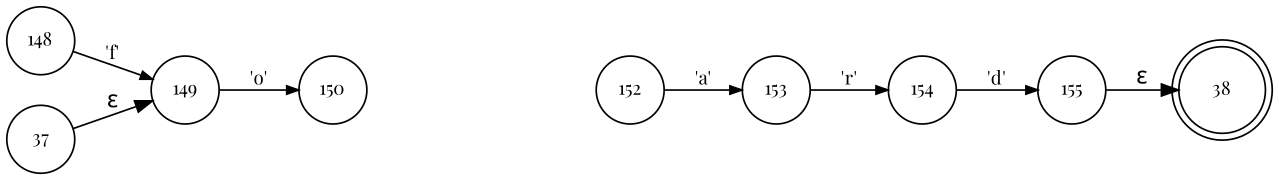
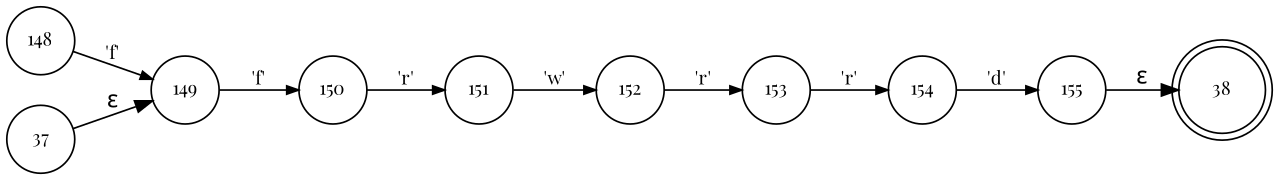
edge "149" -> "150": label "'o'" -> "'f'"
edge "152" -> "153": label "'a'" -> "'r'"
node "151": added
